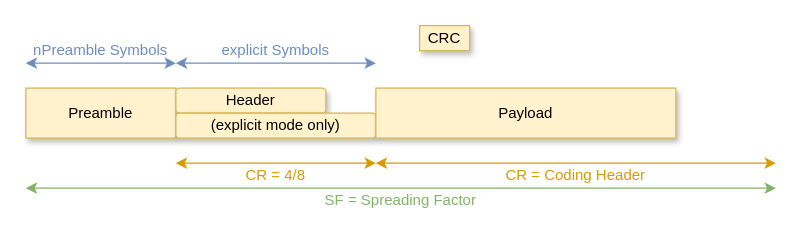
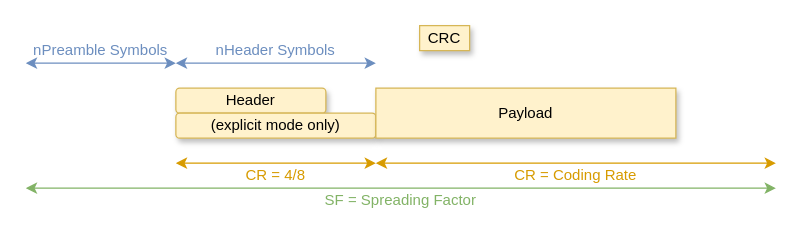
node "explicit Symbols": label "explicit Symbols" -> "nHeader Symbols"
node "Preamble": removed
node "CR = Coding Header": label "CR = Coding Header" -> "CR = Coding Rate"
